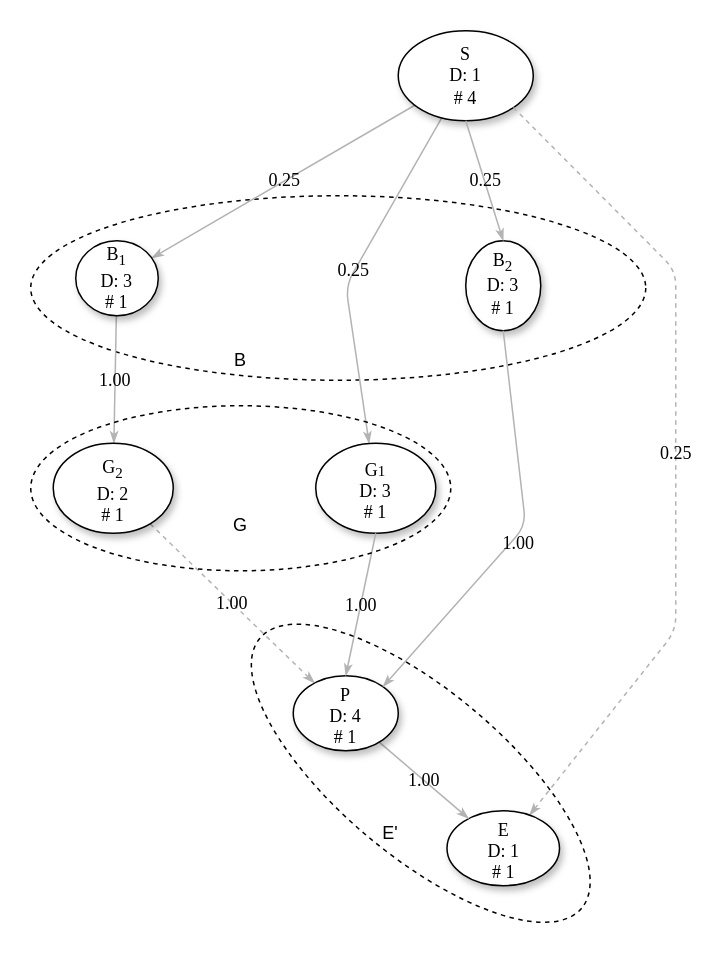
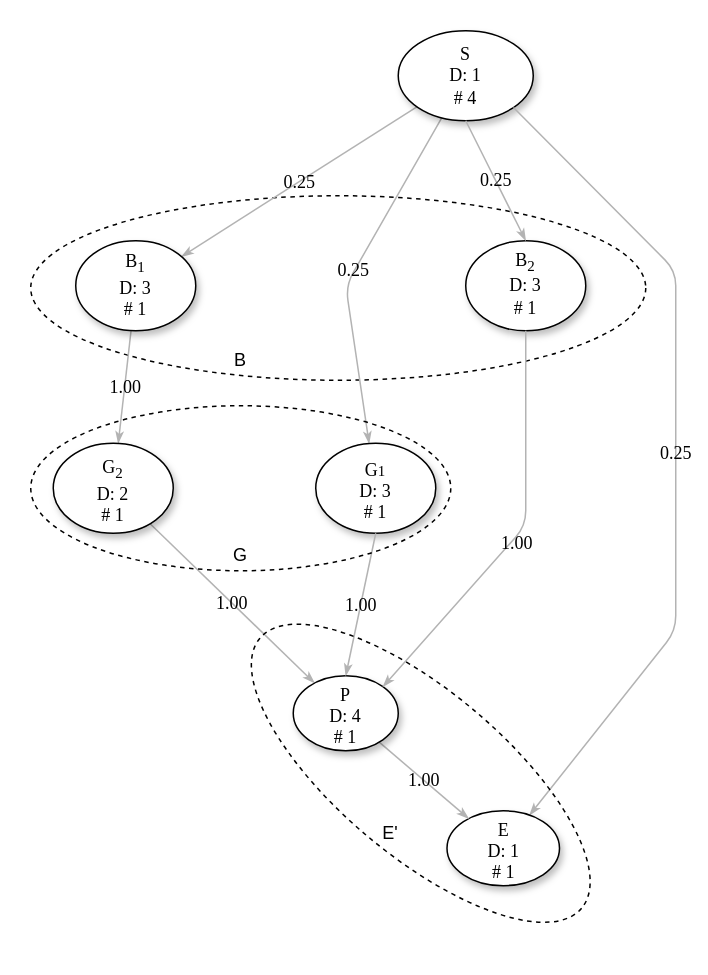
node "B1 D: 3 # 1": size 83x75 -> 120x90
node "B2 D: 3 # 1": size 75x90 -> 120x90
edge "S D: 1 # 4" -> "E D: 1 # 1": style dashed -> solid
node "G": moved (241, 526) -> (241, 556)
edge "G2 D: 2 # 1" -> "P D: 4 # 1": style dashed -> solid
